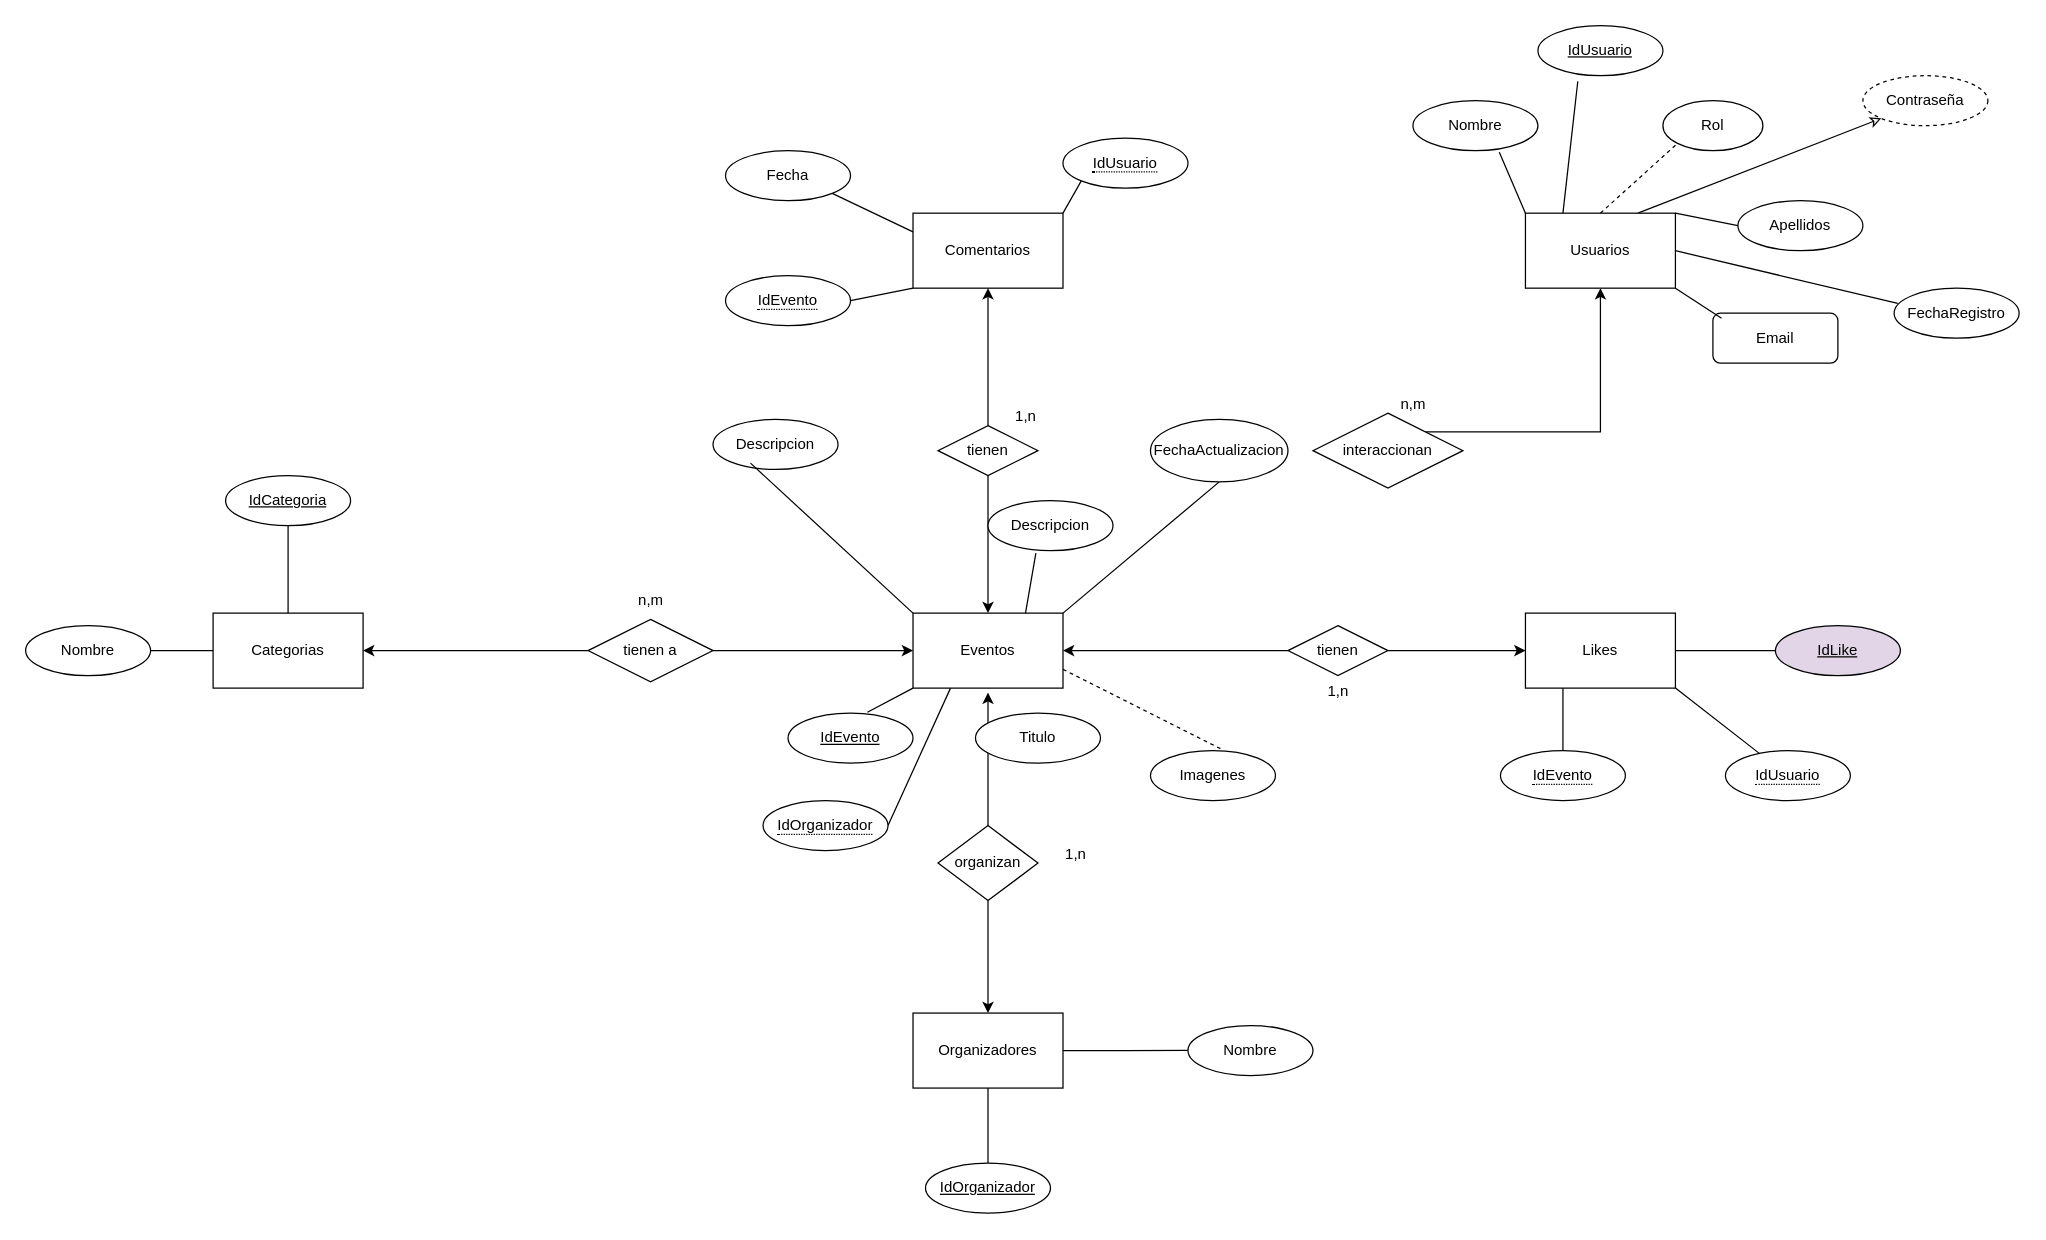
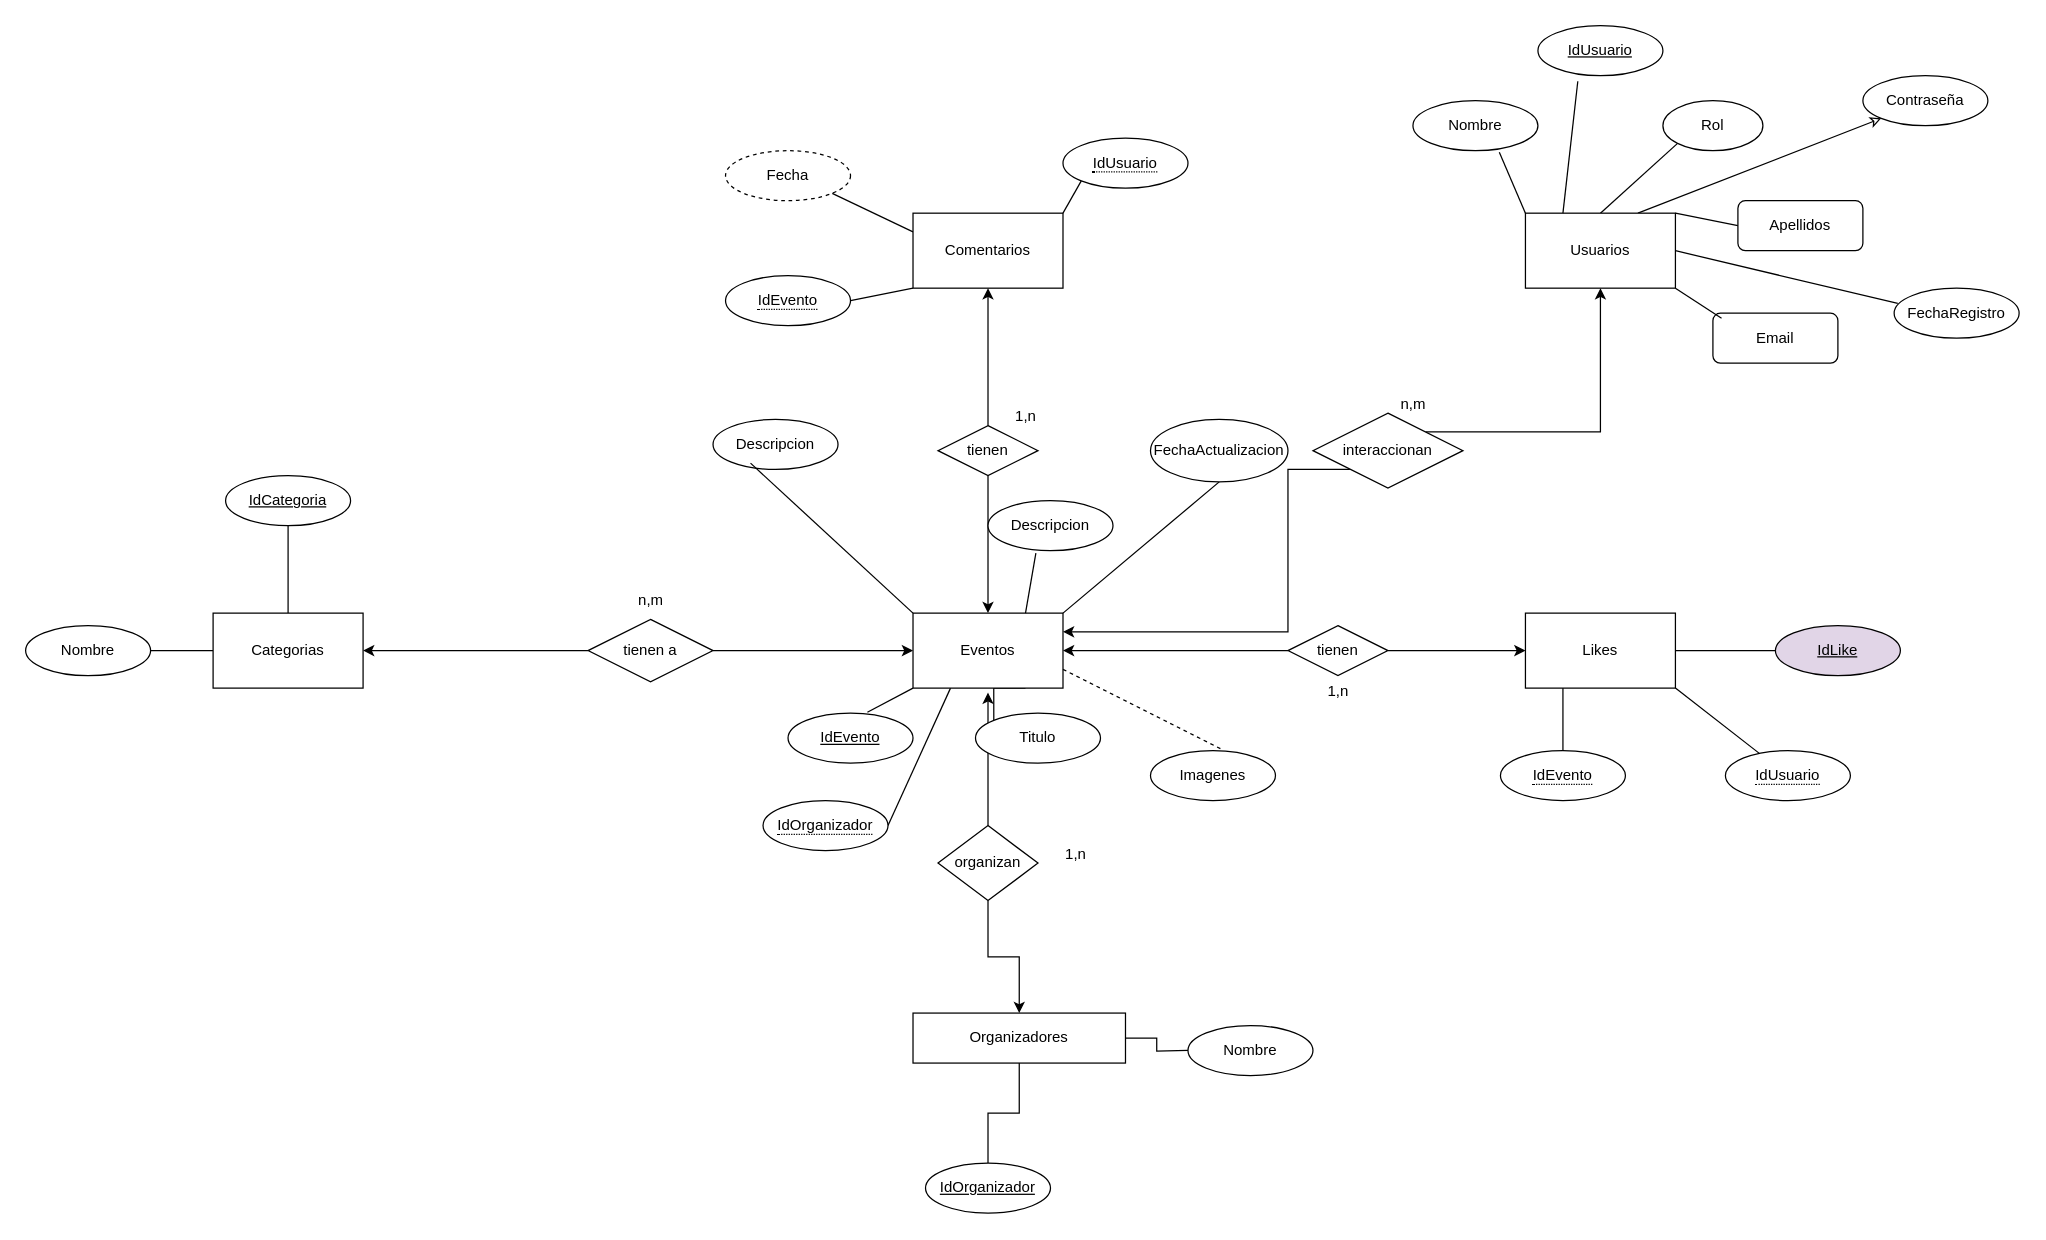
node "Contraseña": style dashed -> solid
node "Fecha": style solid -> dashed
edge "Rol" -- "Usuarios": style dashed -> solid
node "Apellidos": shape ellipse -> rounded rectangle
edge "interaccionan" -> "Eventos": added
edge "Eventos" -- "Titulo": added
node "Organizadores": size 150x75 -> 213x50
